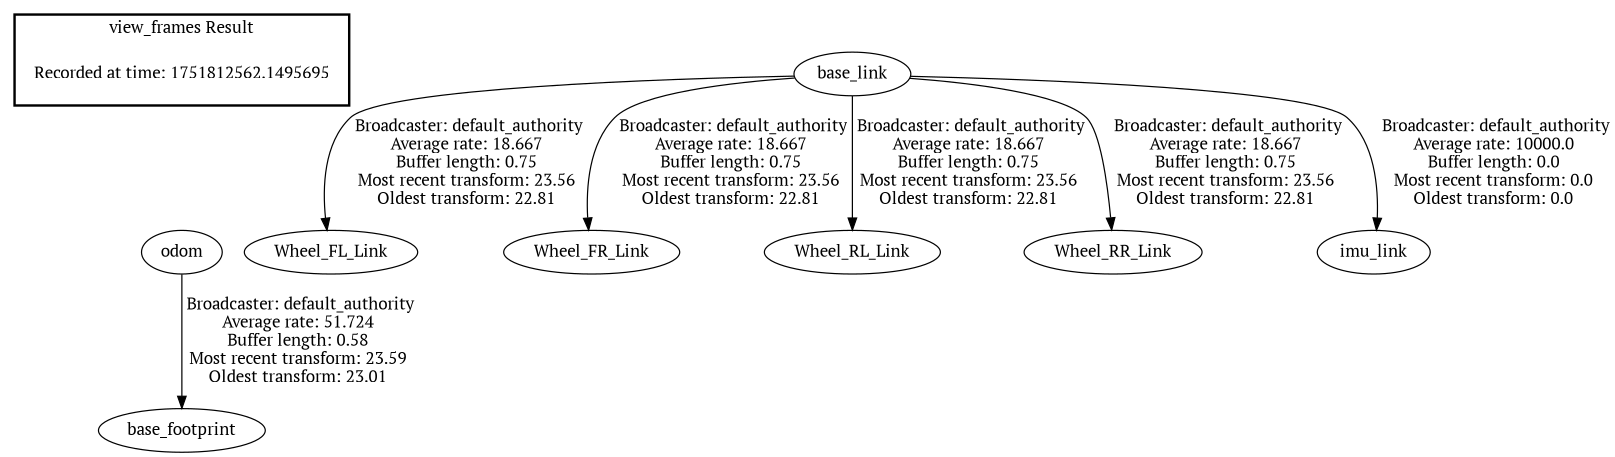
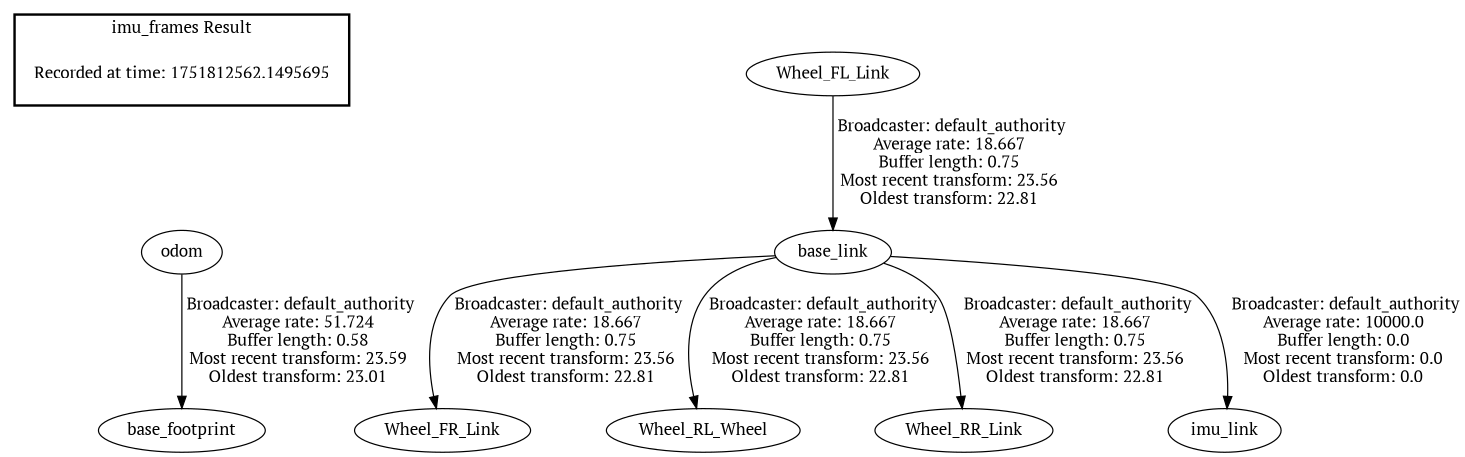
cluster "view_frames Result": label "view_frames Result" -> "imu_frames Result"
edge "base_link" -> "Wheel_FL_Link": reversed
node "Wheel_RL_Link": label "Wheel_RL_Link" -> "Wheel_RL_Wheel"
